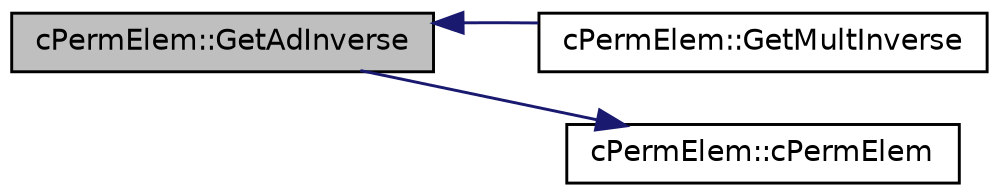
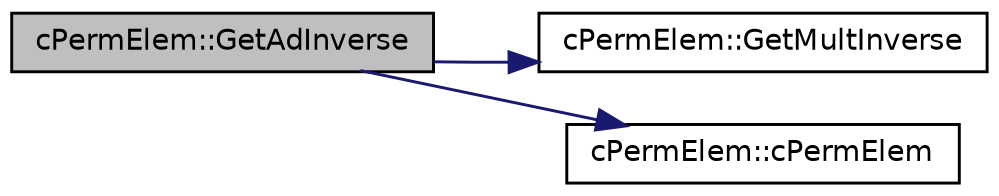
edge "cPermElem::GetMultInverse" -> "cPermElem::GetAdInverse": reversed
